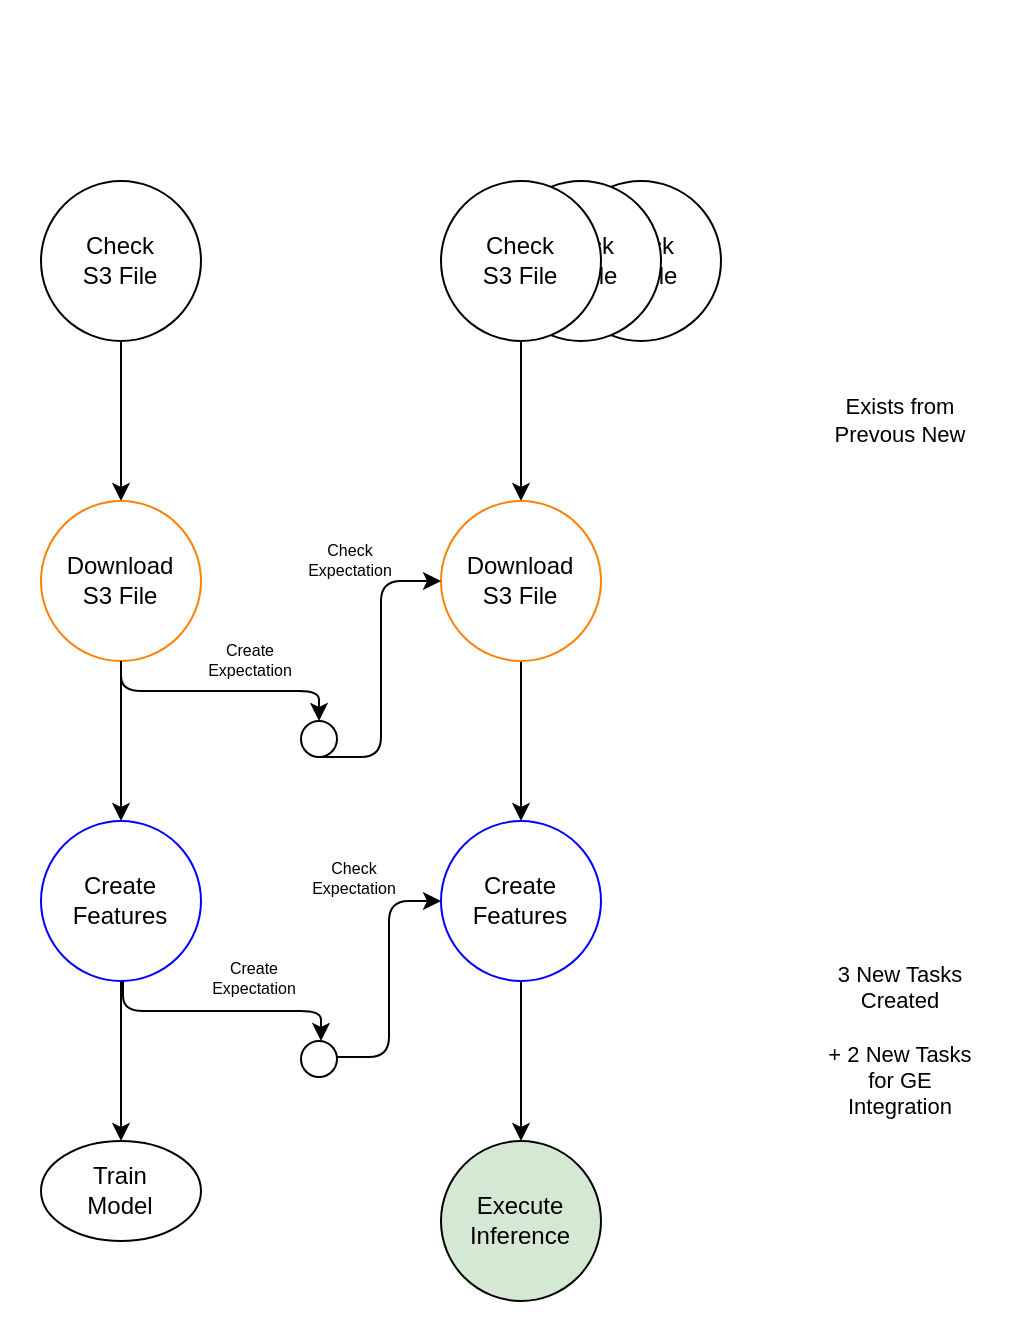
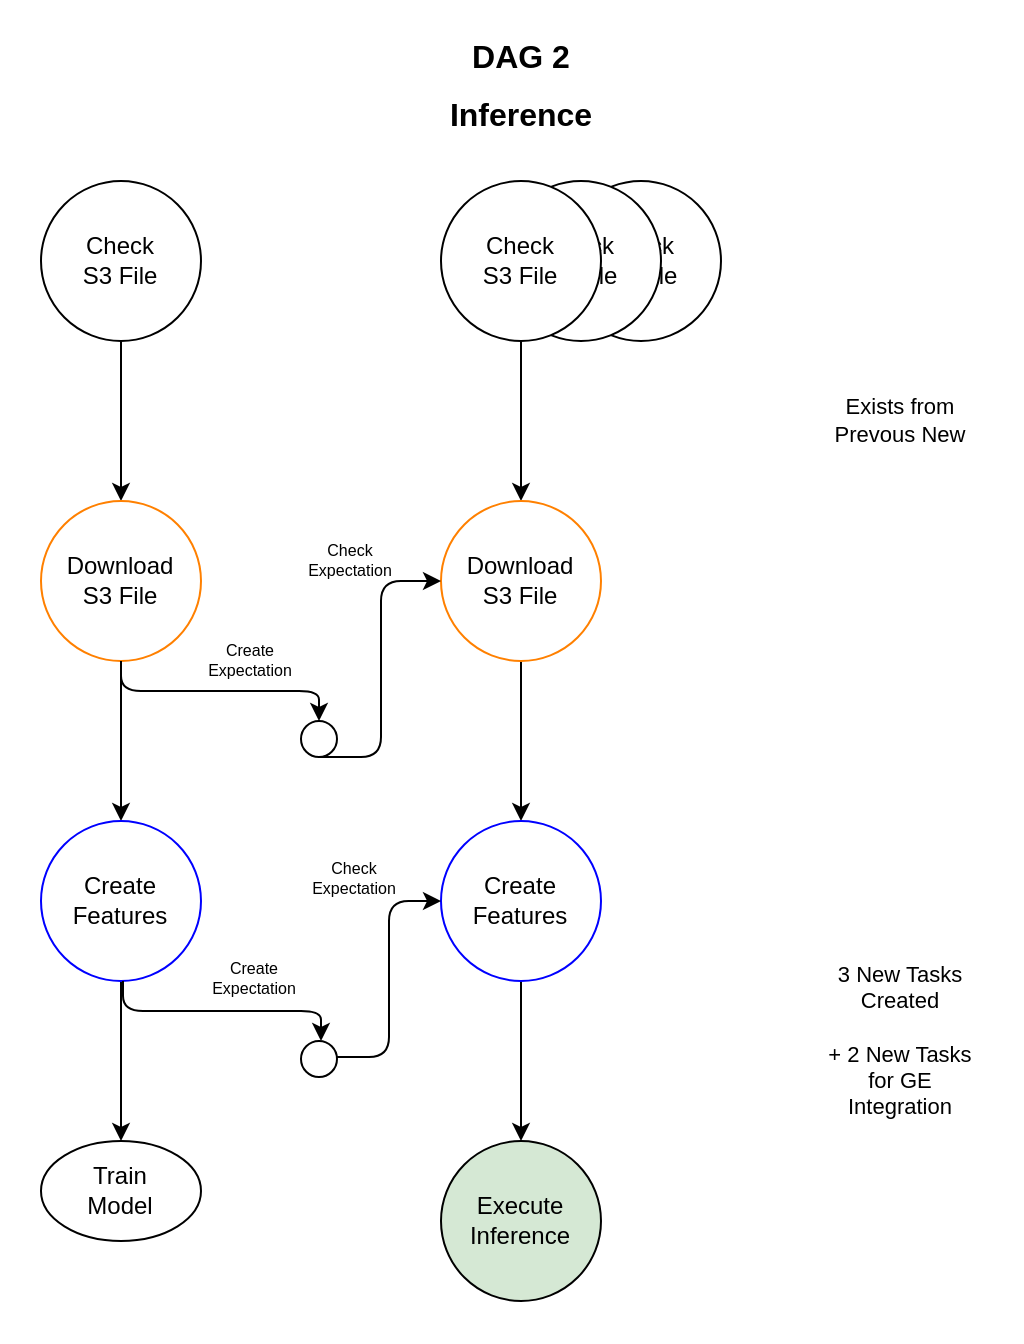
node "DAG 2 Inference": added
